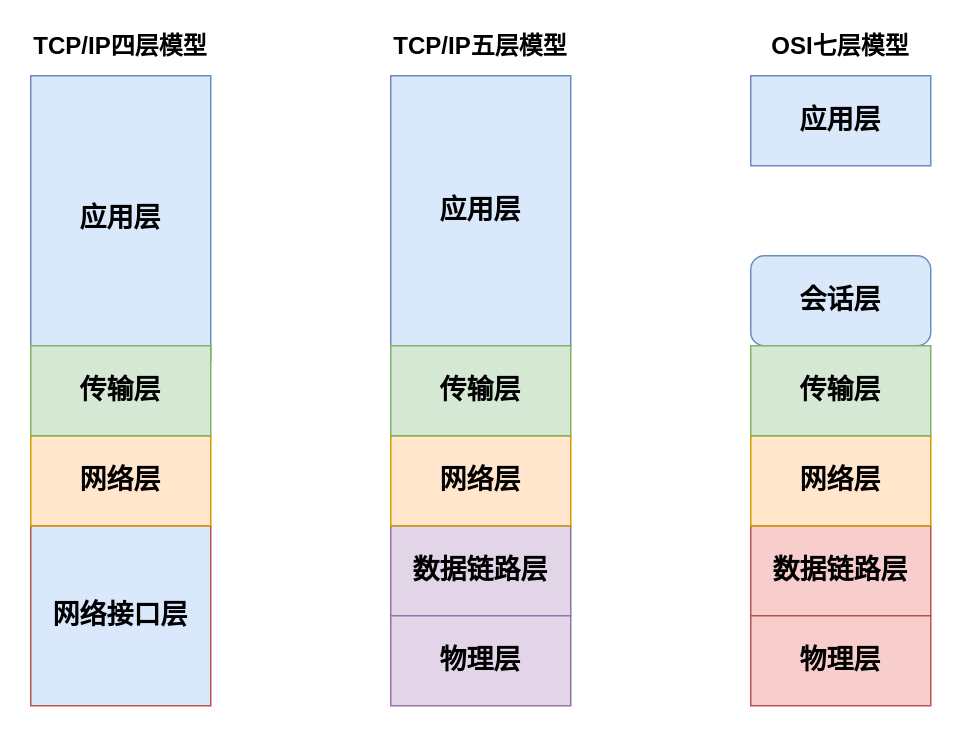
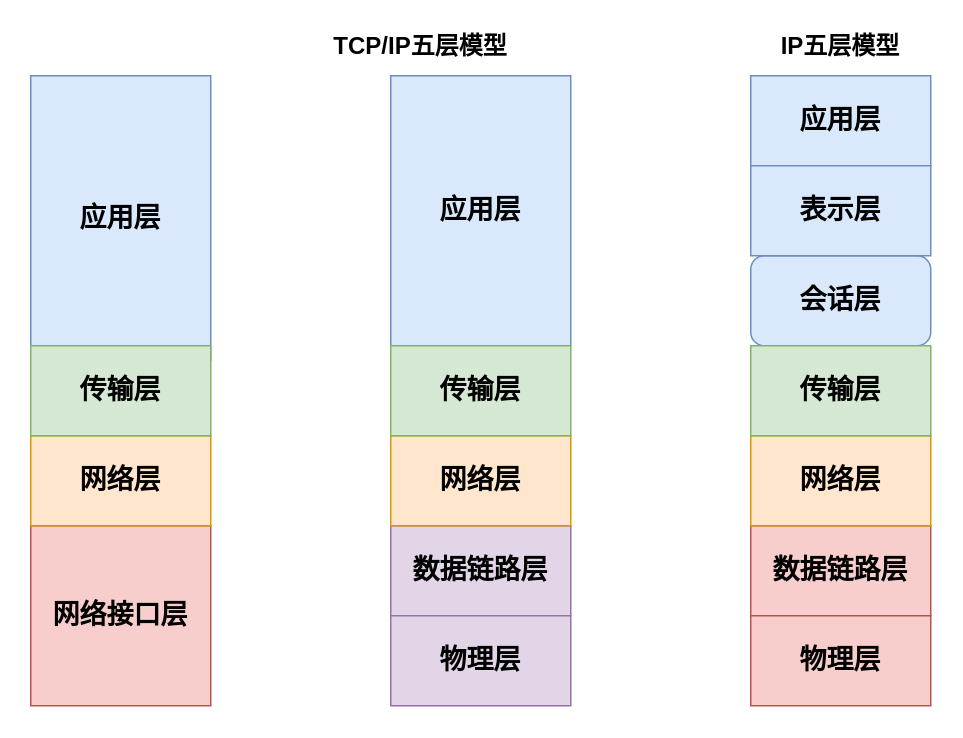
node "TCP/IP四层模型": removed
node "TCP/IP五层模型": moved (481, 46) -> (421, 46)
node "OSI七层模型": label "OSI七层模型" -> "IP五层模型"
node "表示层": added
node "网络接口层": fillcolor #dae8fc -> #f8cecc
